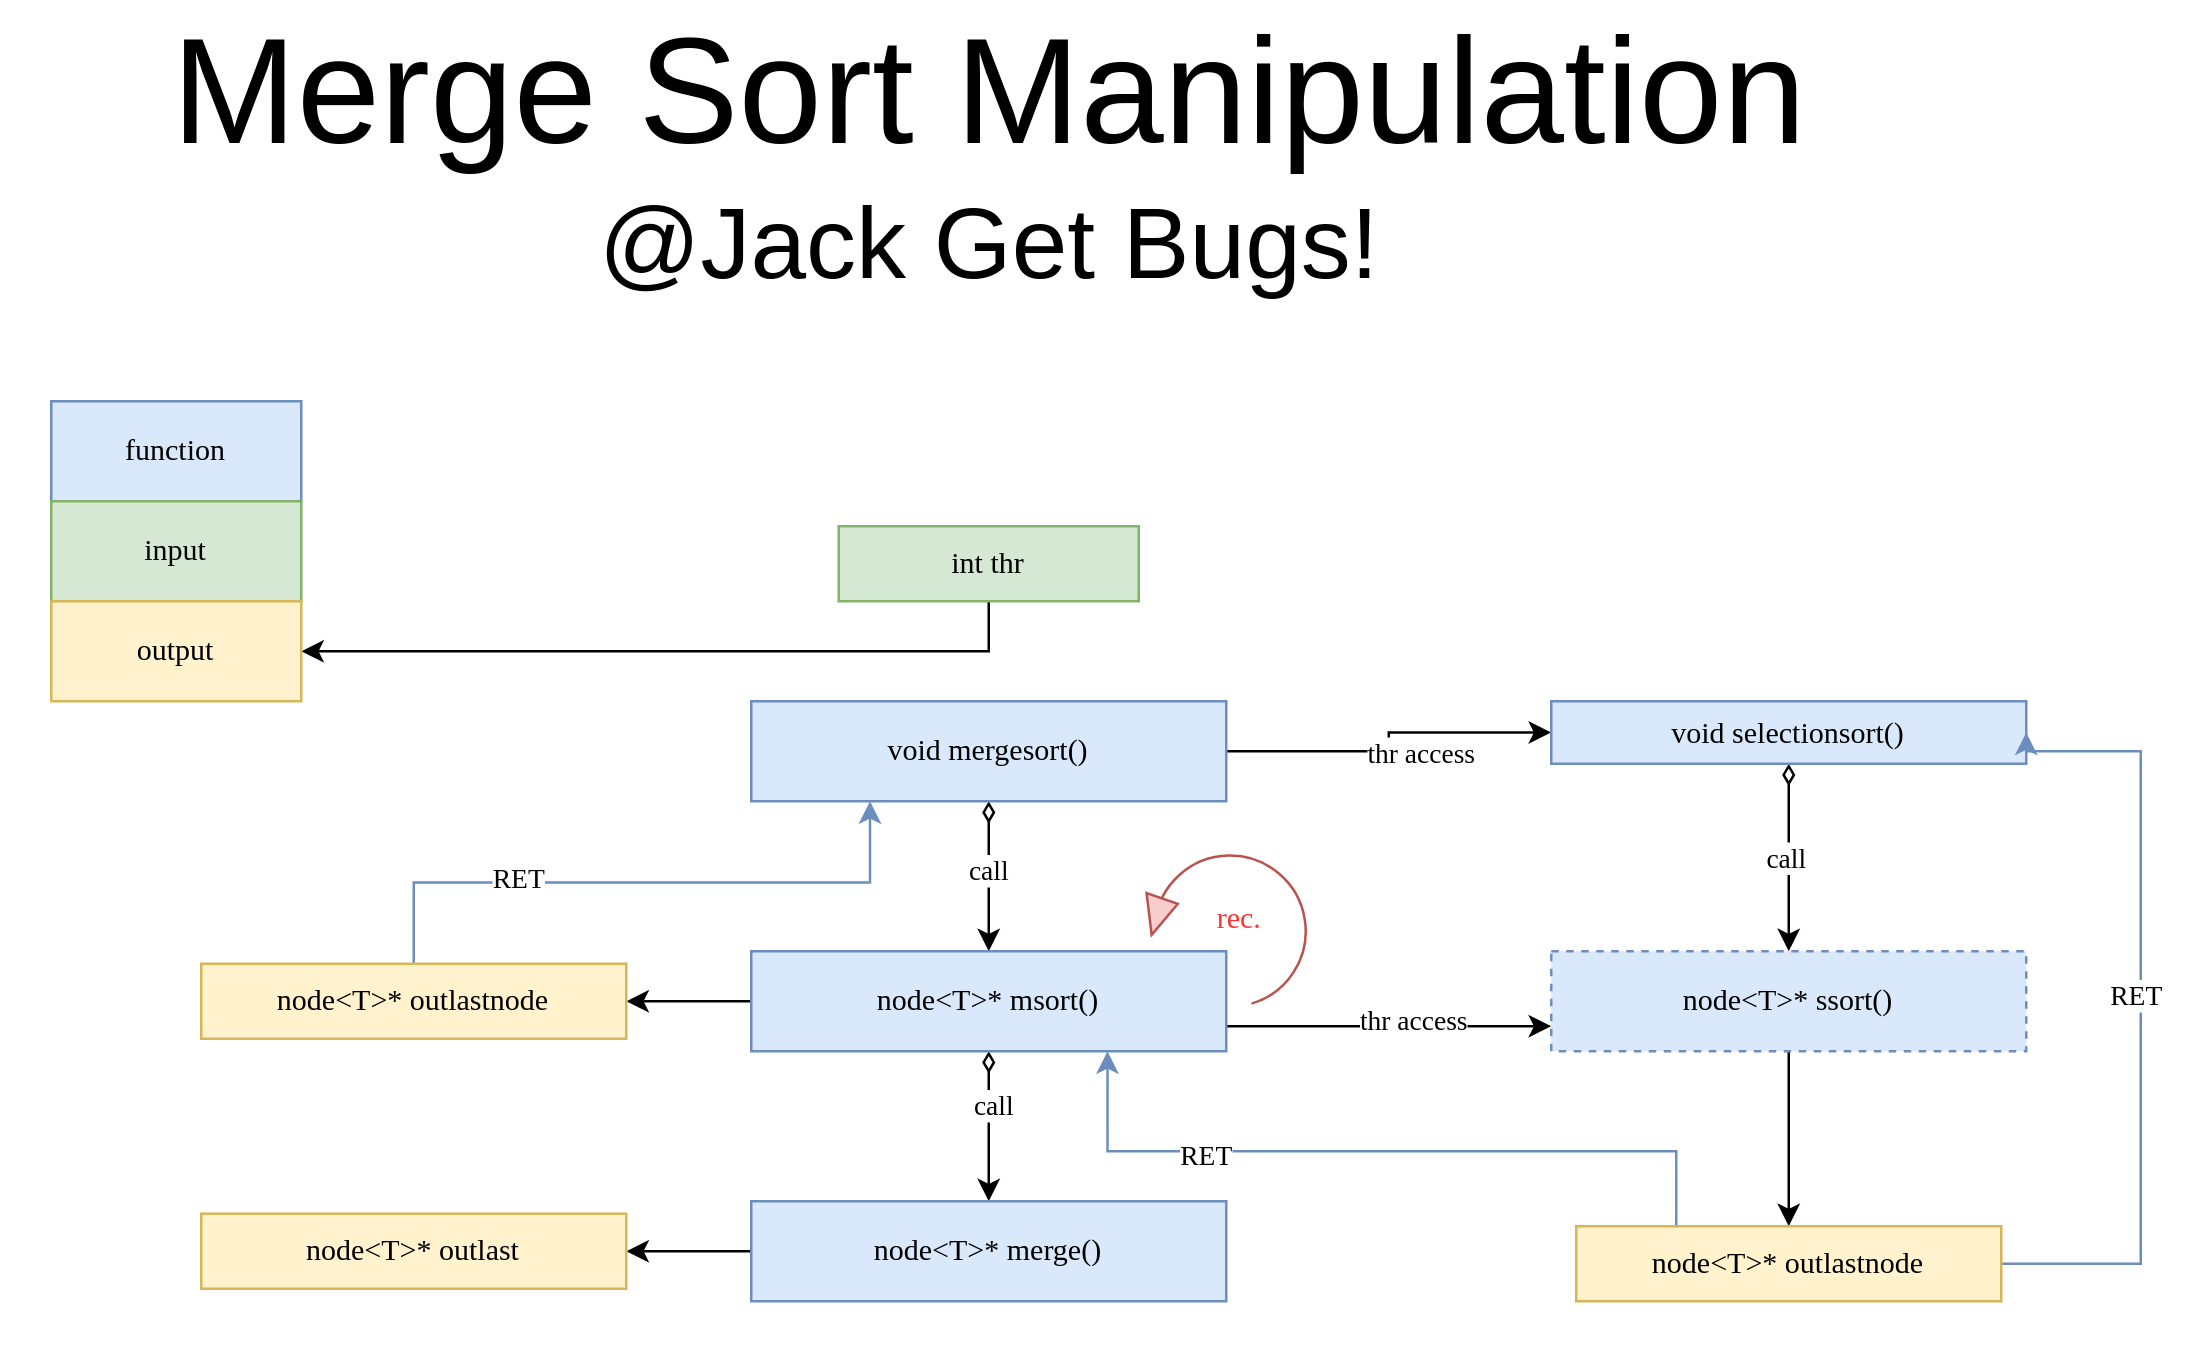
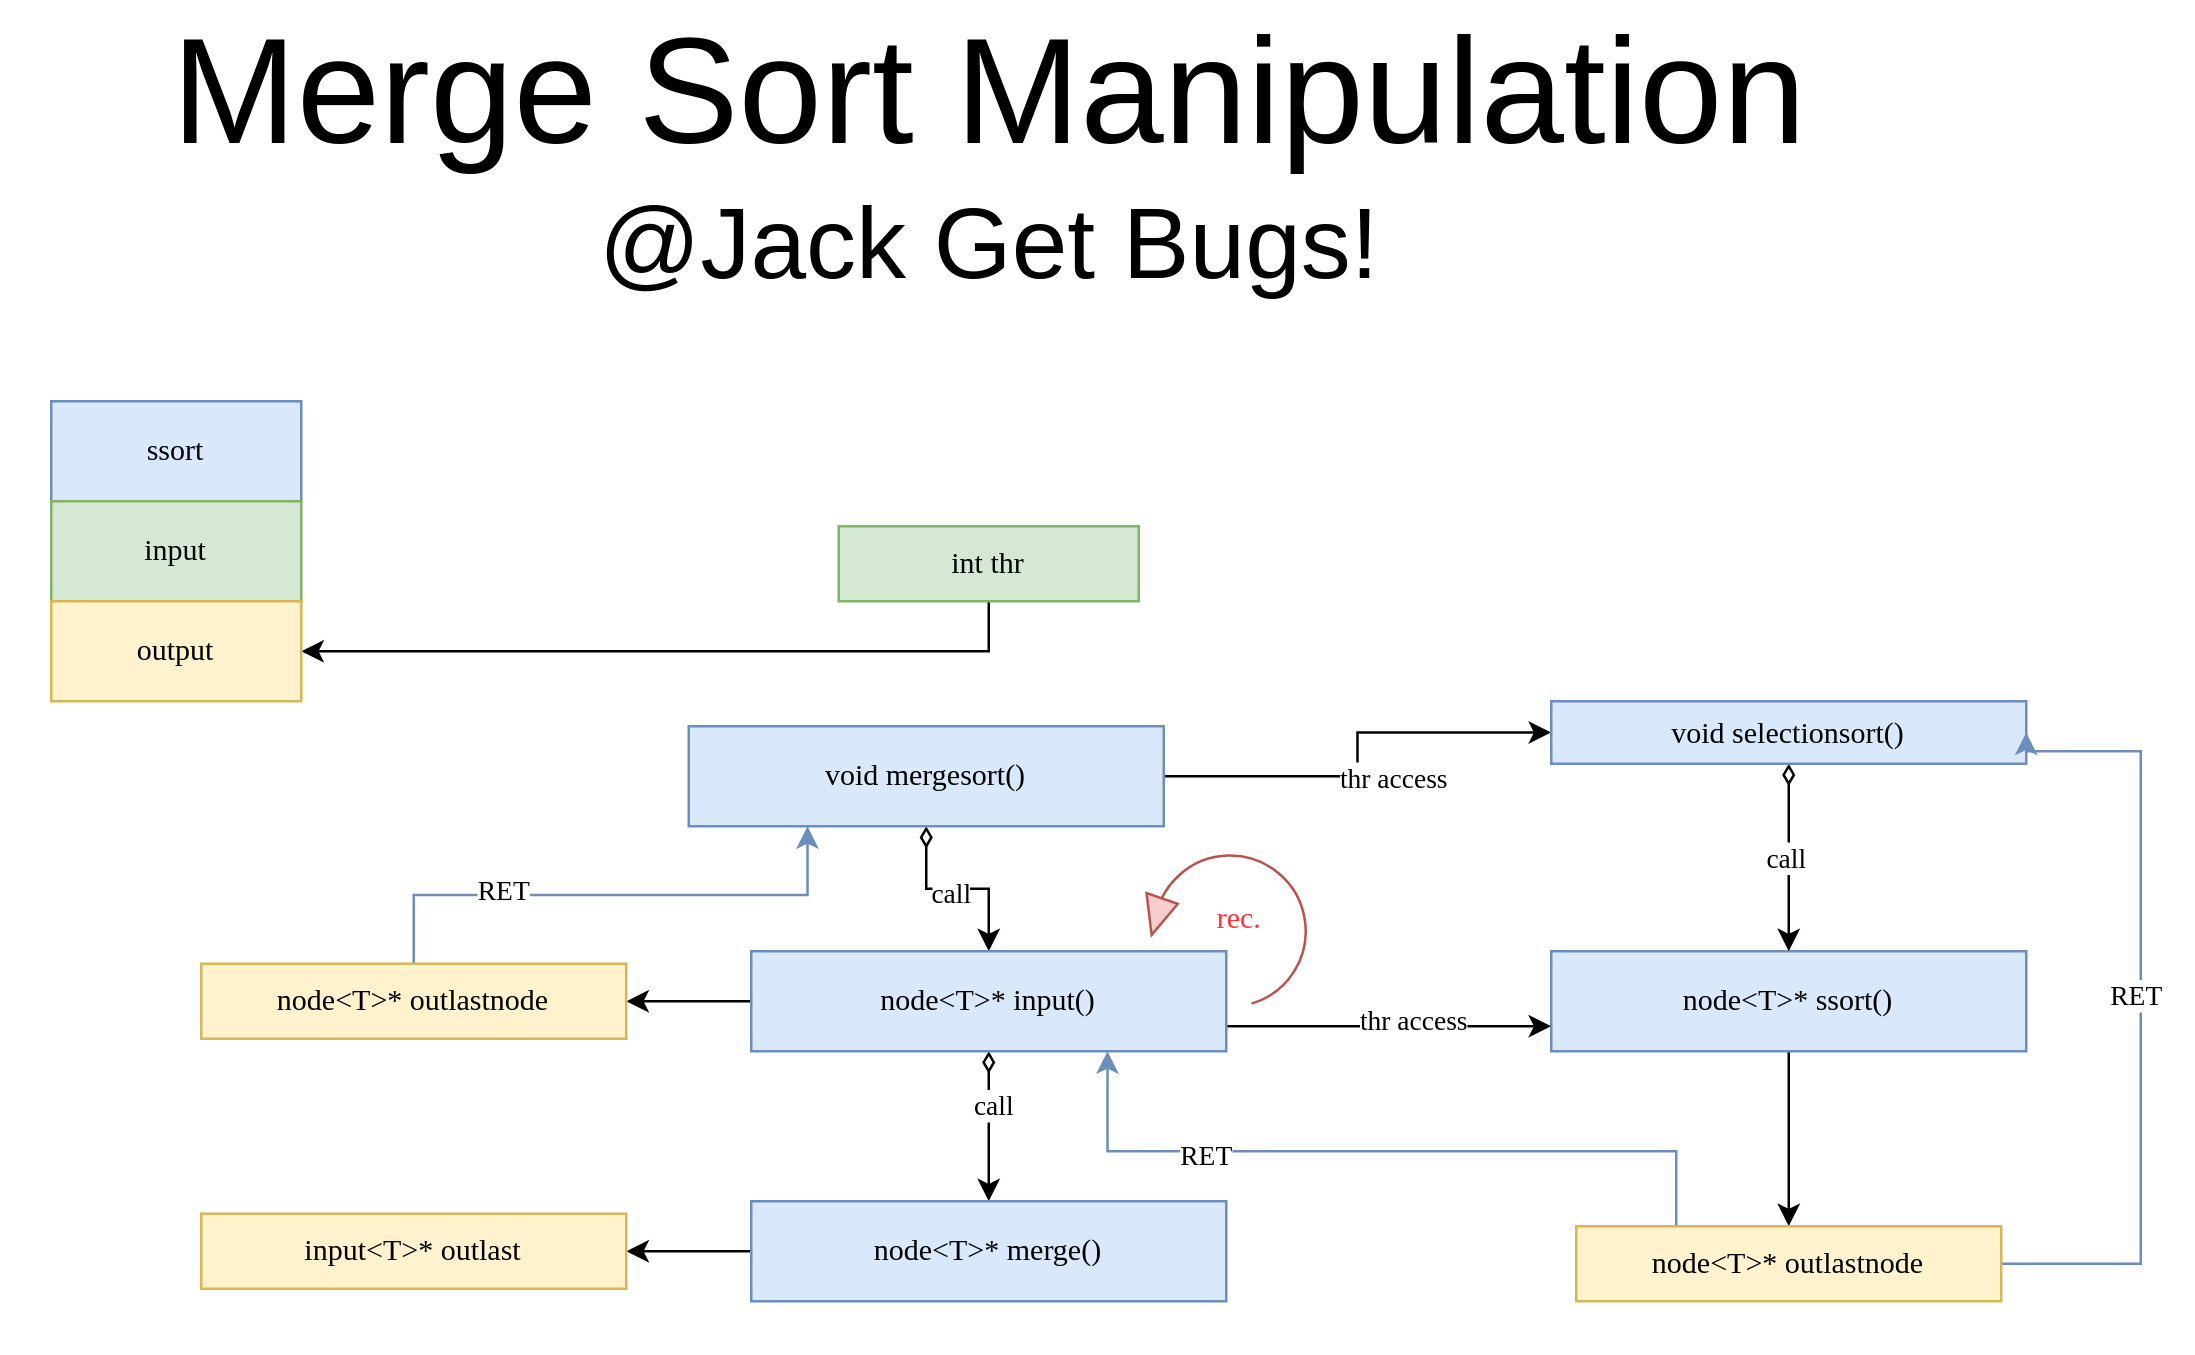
node "function": label "function" -> "ssort"
node "void mergesort()": moved (989, 751) -> (926, 776)
node "node<T>* msort()": label "node<T>* msort()" -> "node<T>* input()"
node "node<T>* ssort()": style dashed -> solid
node "node<T>* outlast": label "node<T>* outlast" -> "input<T>* outlast"
